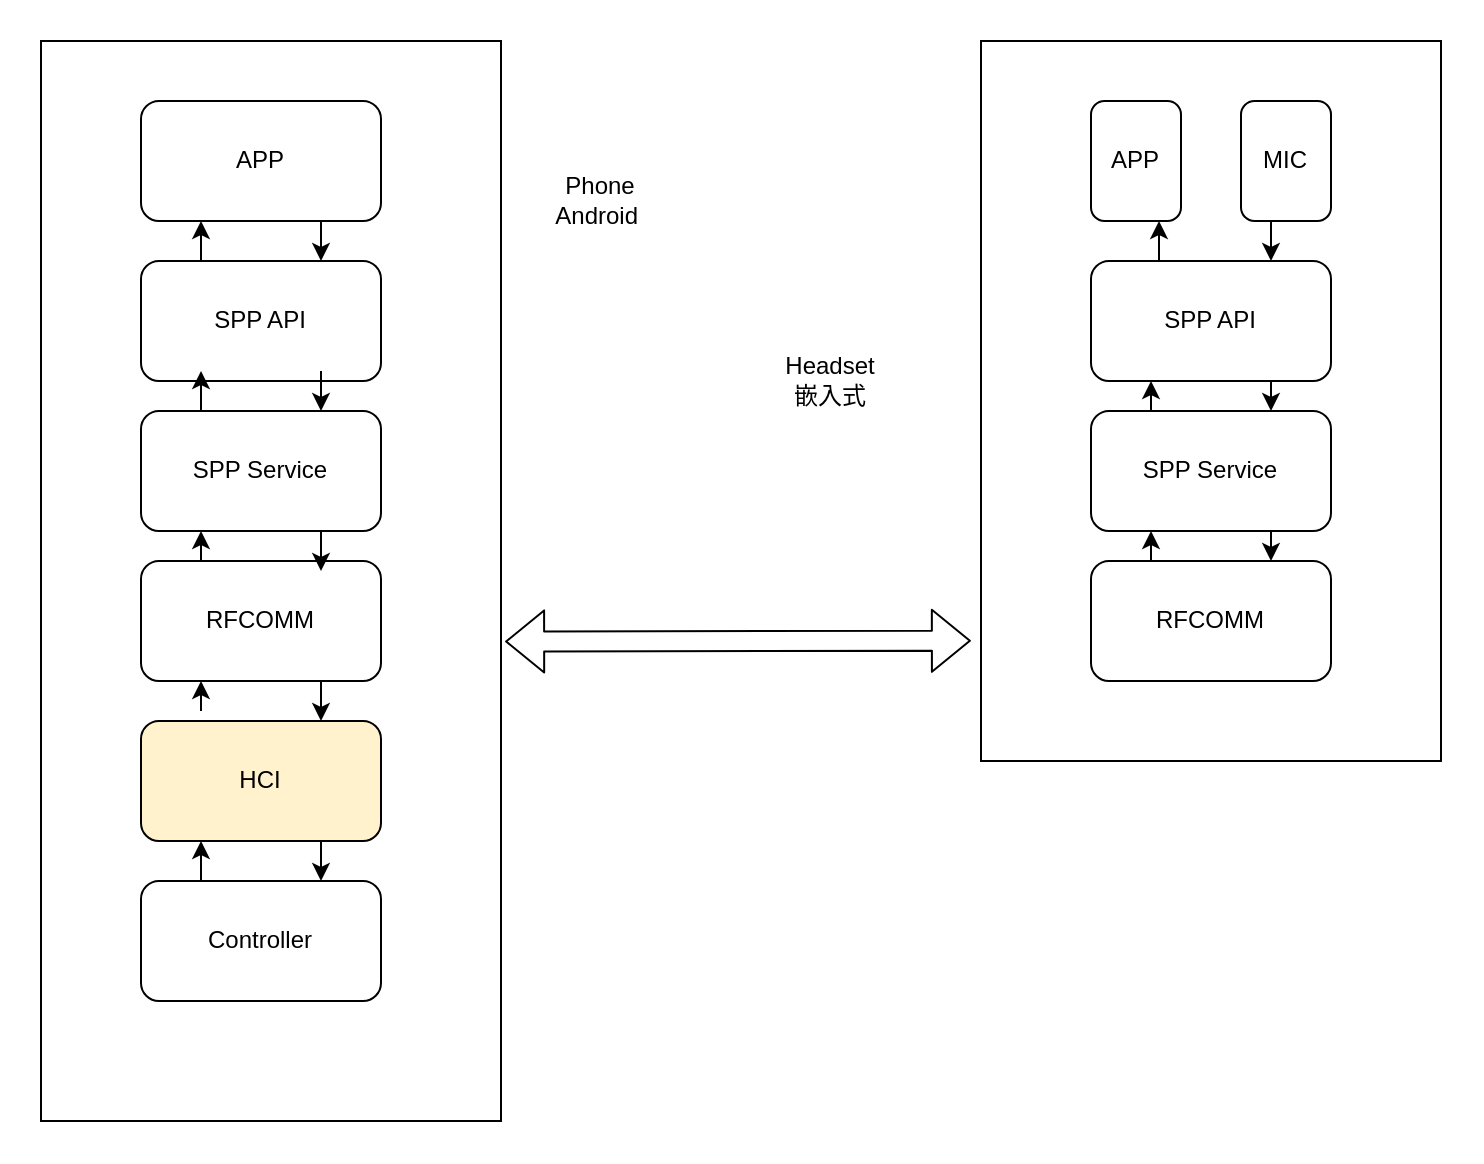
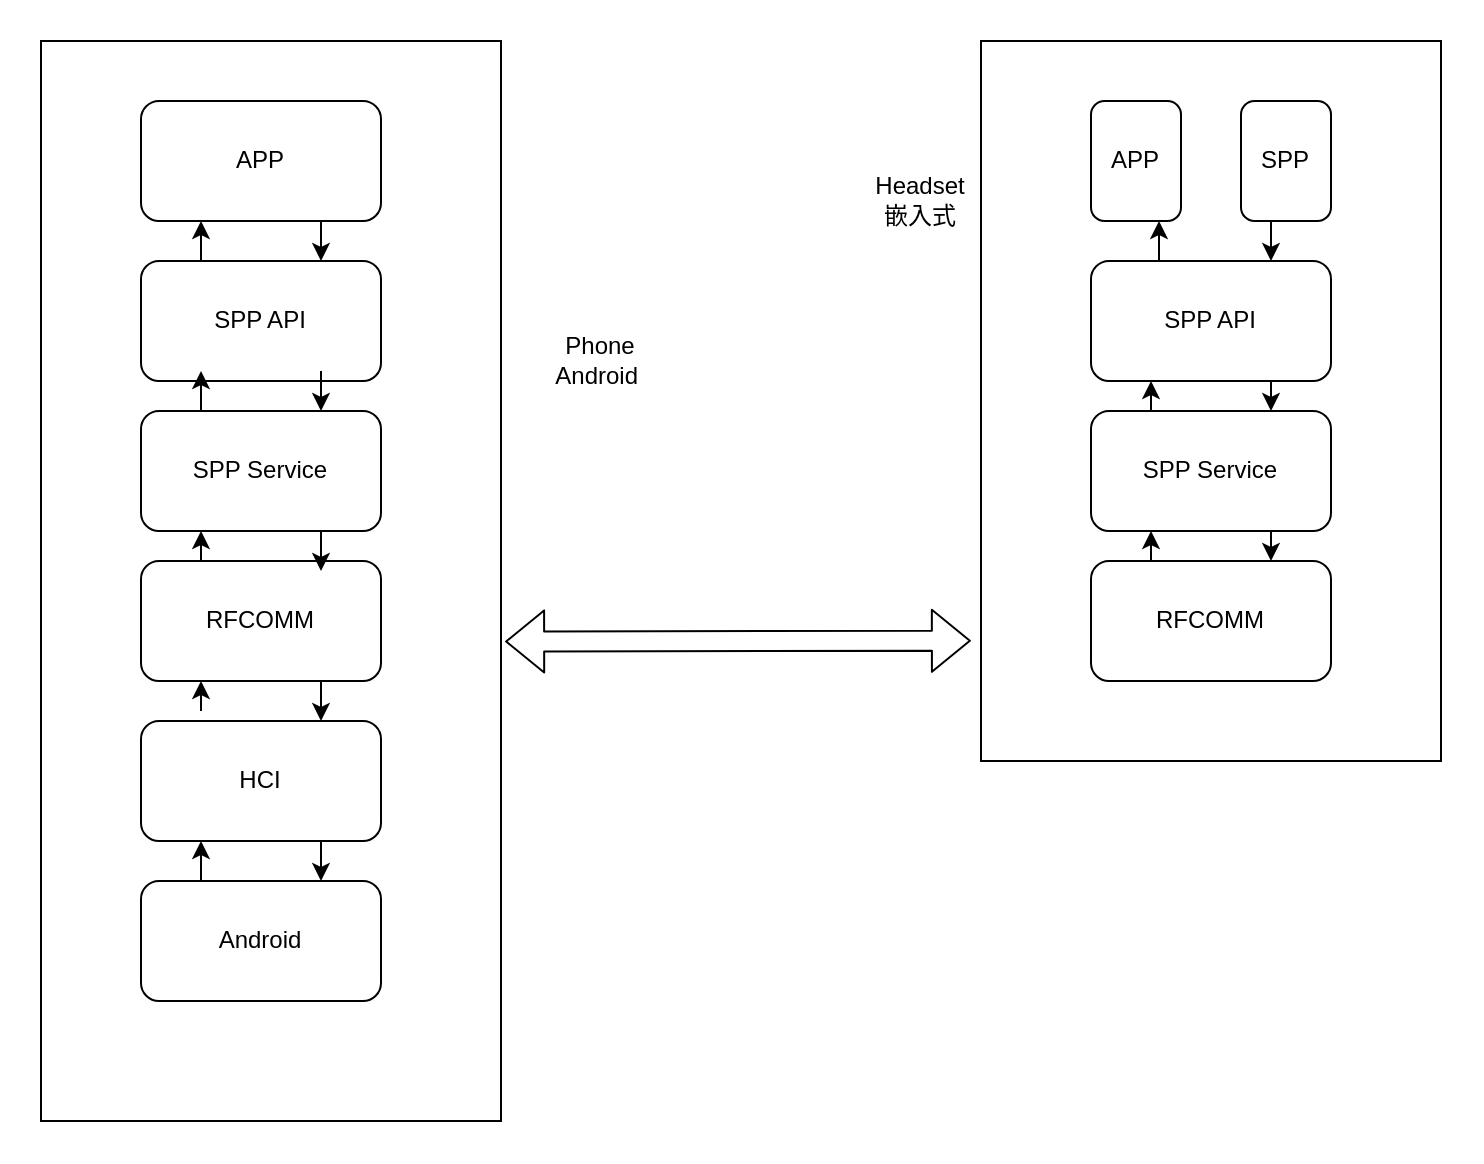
node "MIC": label "MIC" -> "SPP"
node "Phone Android": moved (601, 201) -> (601, 361)
node "Headset 嵌入式": moved (831, 381) -> (921, 201)
node "HCI": fillcolor #fff2cc -> #ffffff
node "Controller": label "Controller" -> "Android"
